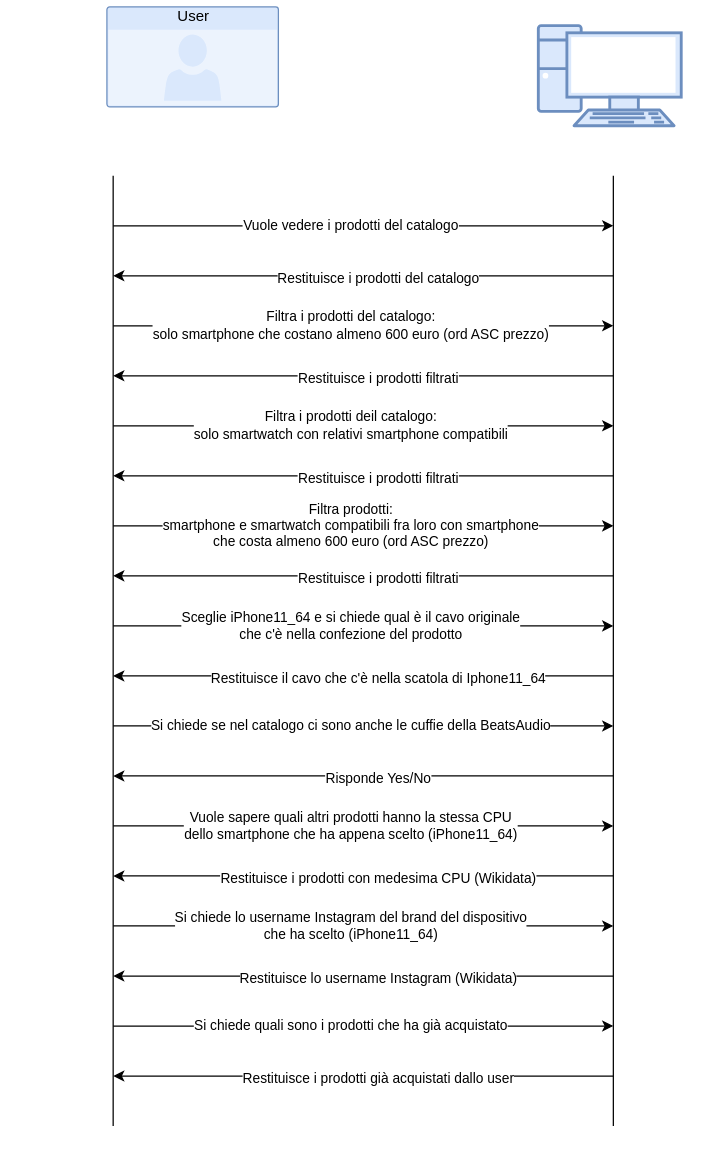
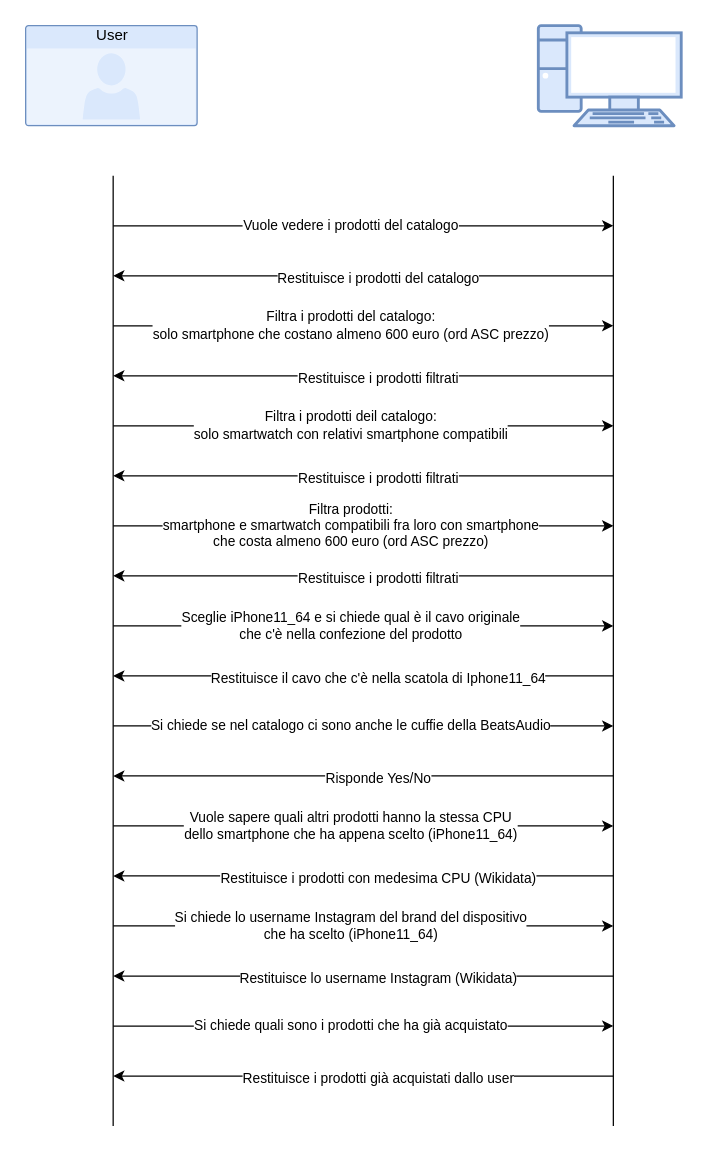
node "User": moved (193, 57) -> (111, 76)
